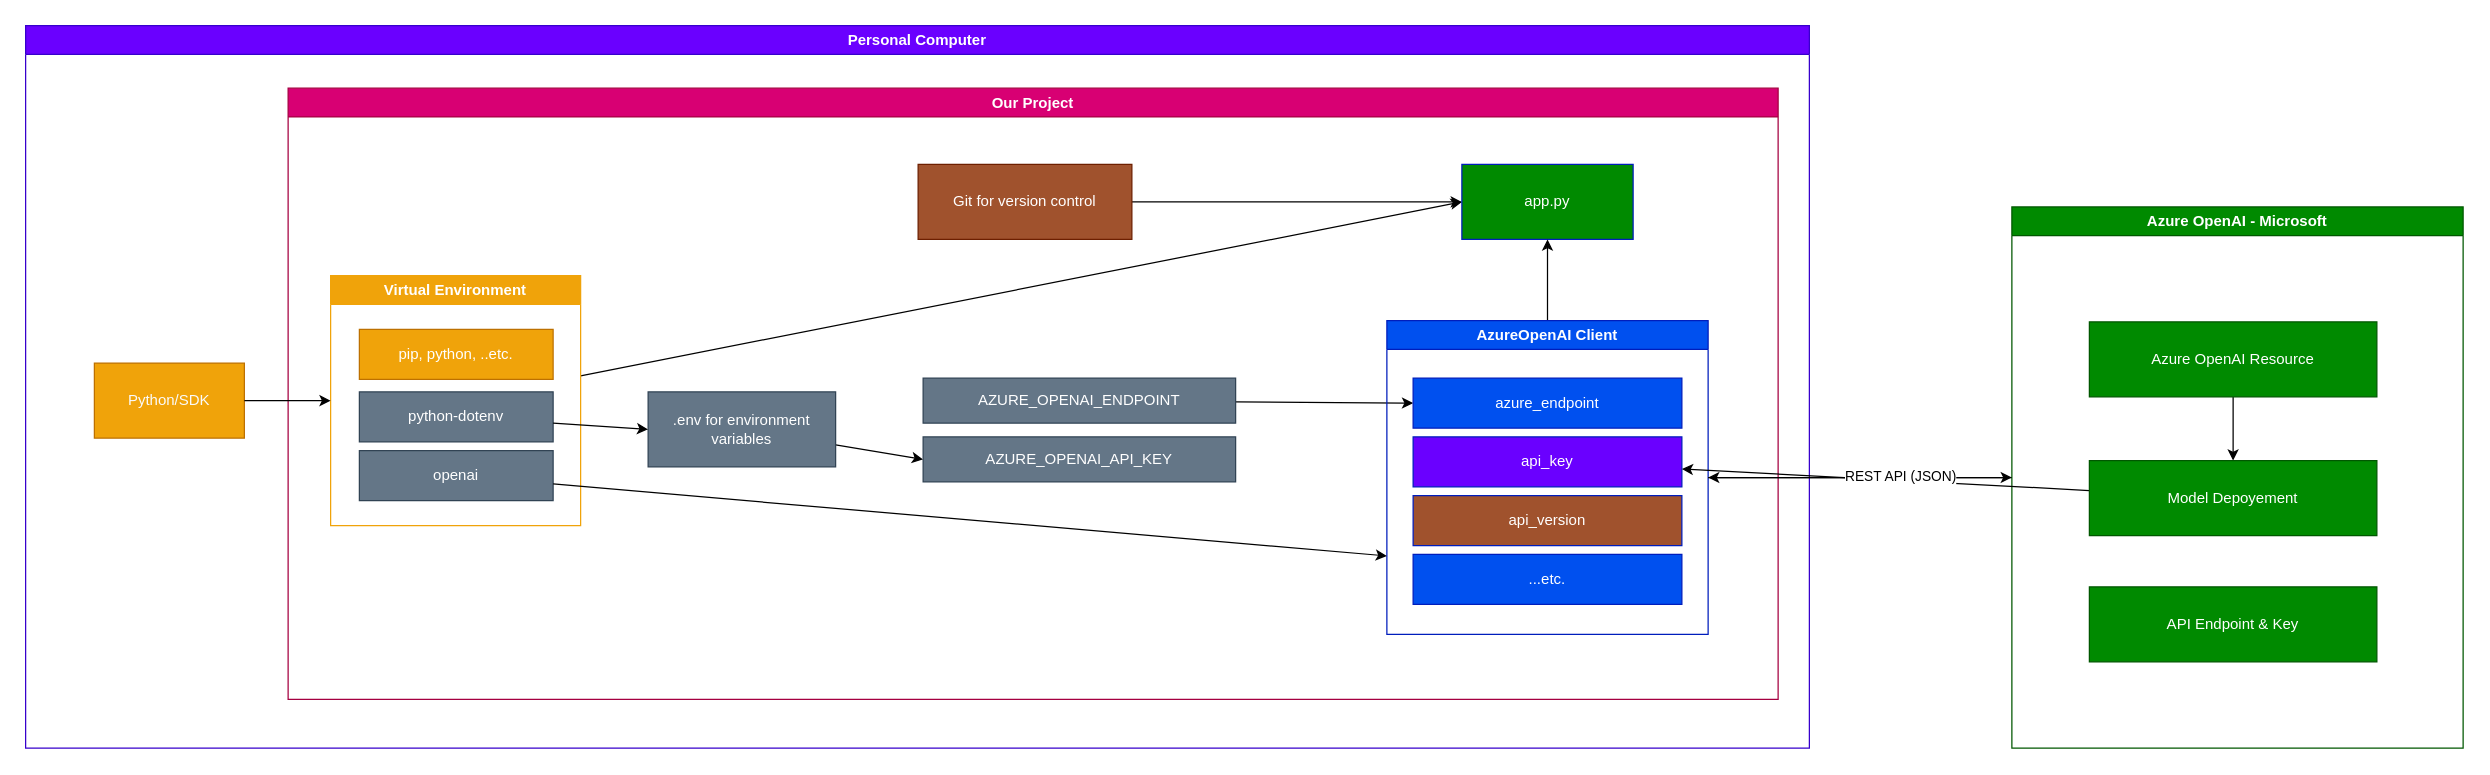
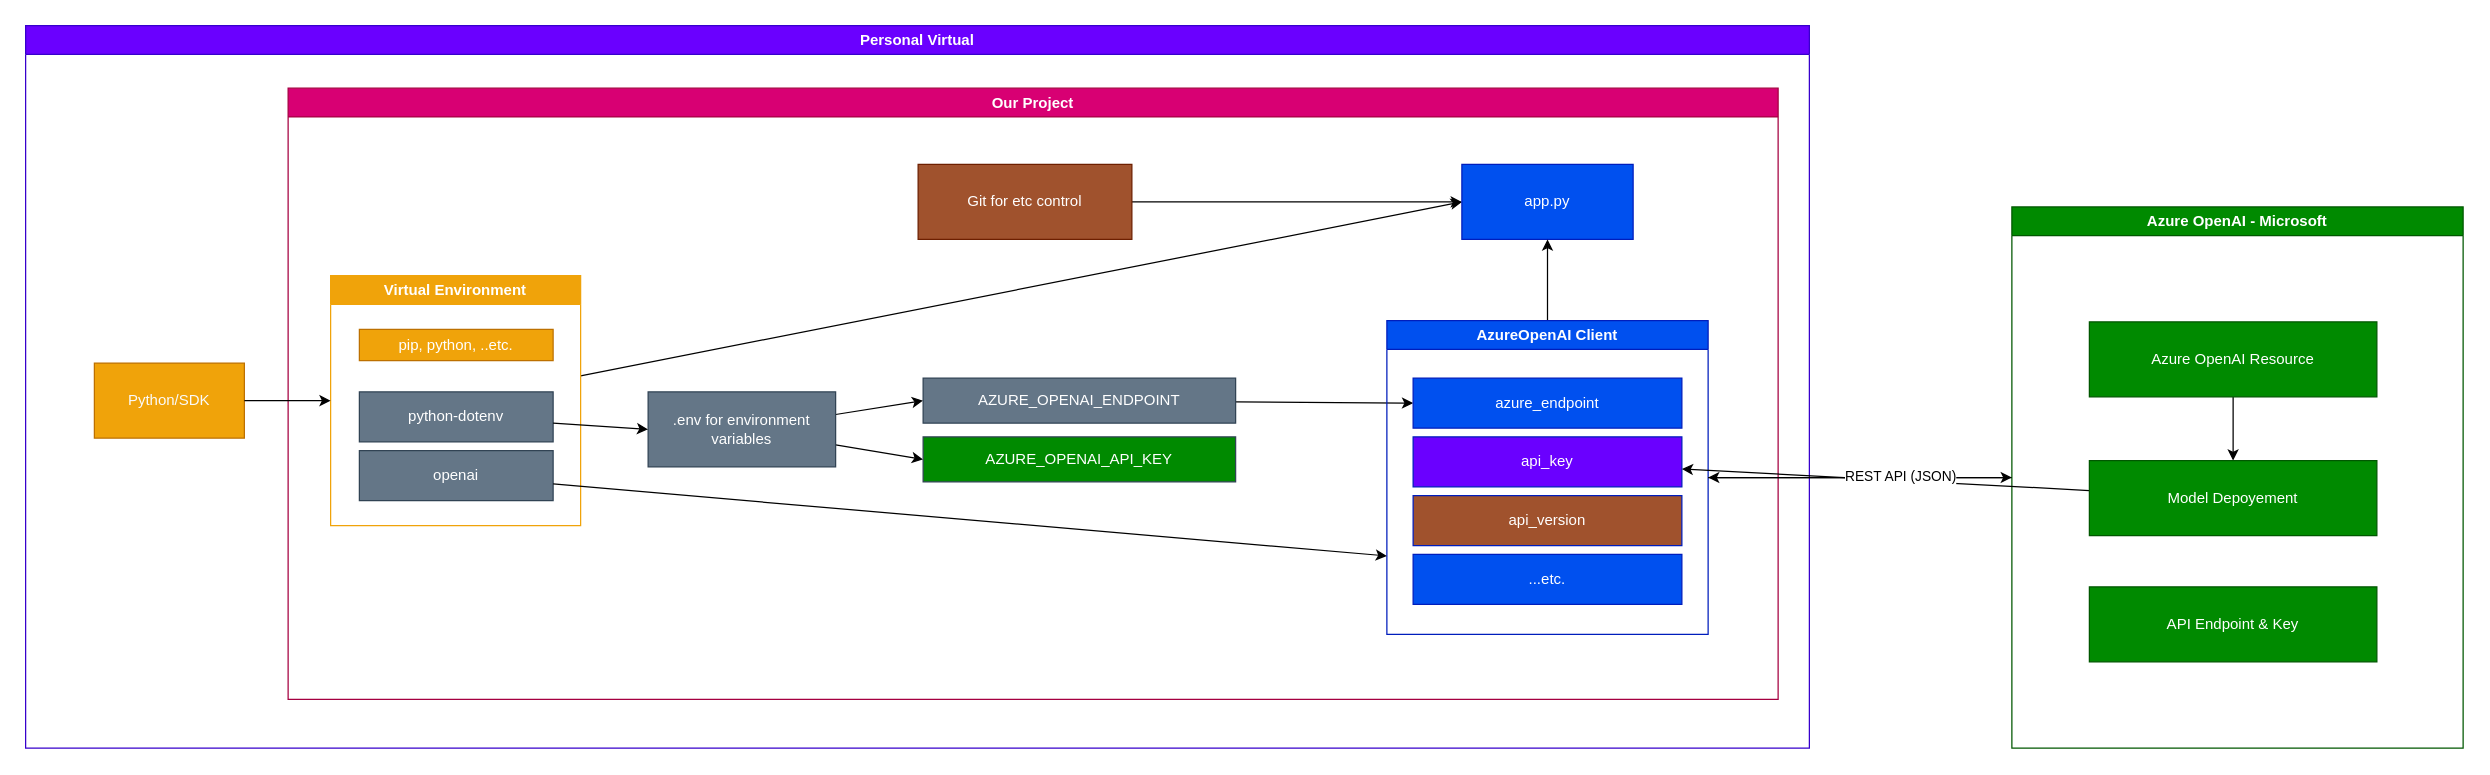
node "Personal Computer": label "Personal Computer" -> "Personal Virtual"
node "Git for version control": label "Git for version control" -> "Git for etc control"
node "app.py": fillcolor #008a00 -> #0050ef
node "pip, python, ..etc.": size 194x50 -> 194x31
edge ".env for environment variables" -> "AZURE_OPENAI_ENDPOINT": added
node "AZURE_OPENAI_API_KEY": fillcolor #647687 -> #008a00
